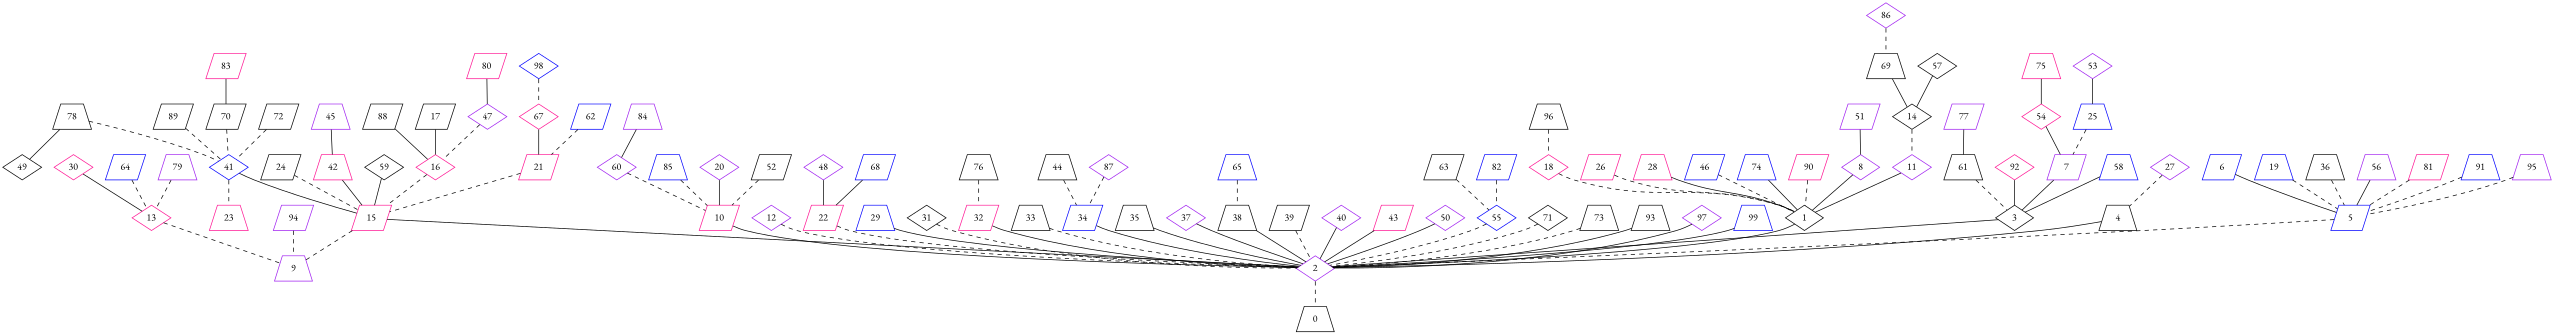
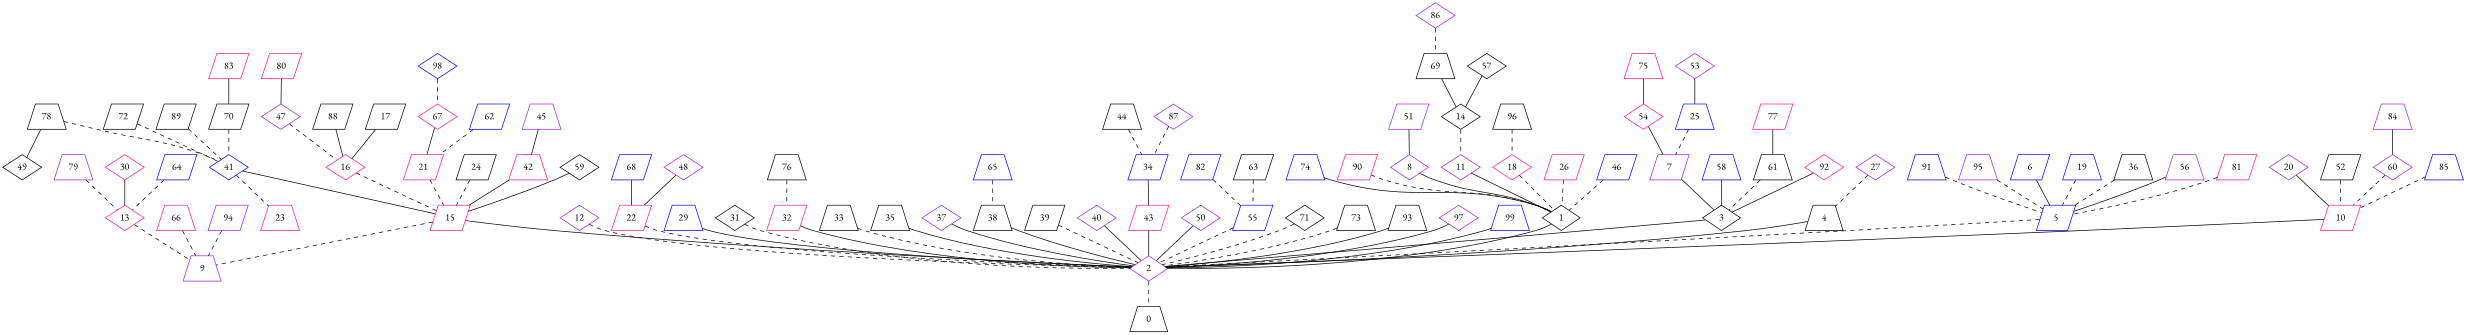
node "77": color purple -> deeppink
node "28": removed
node "66": added
node "55": shape diamond -> parallelogram
edge "34" -- "2": now "34" -- "43"
